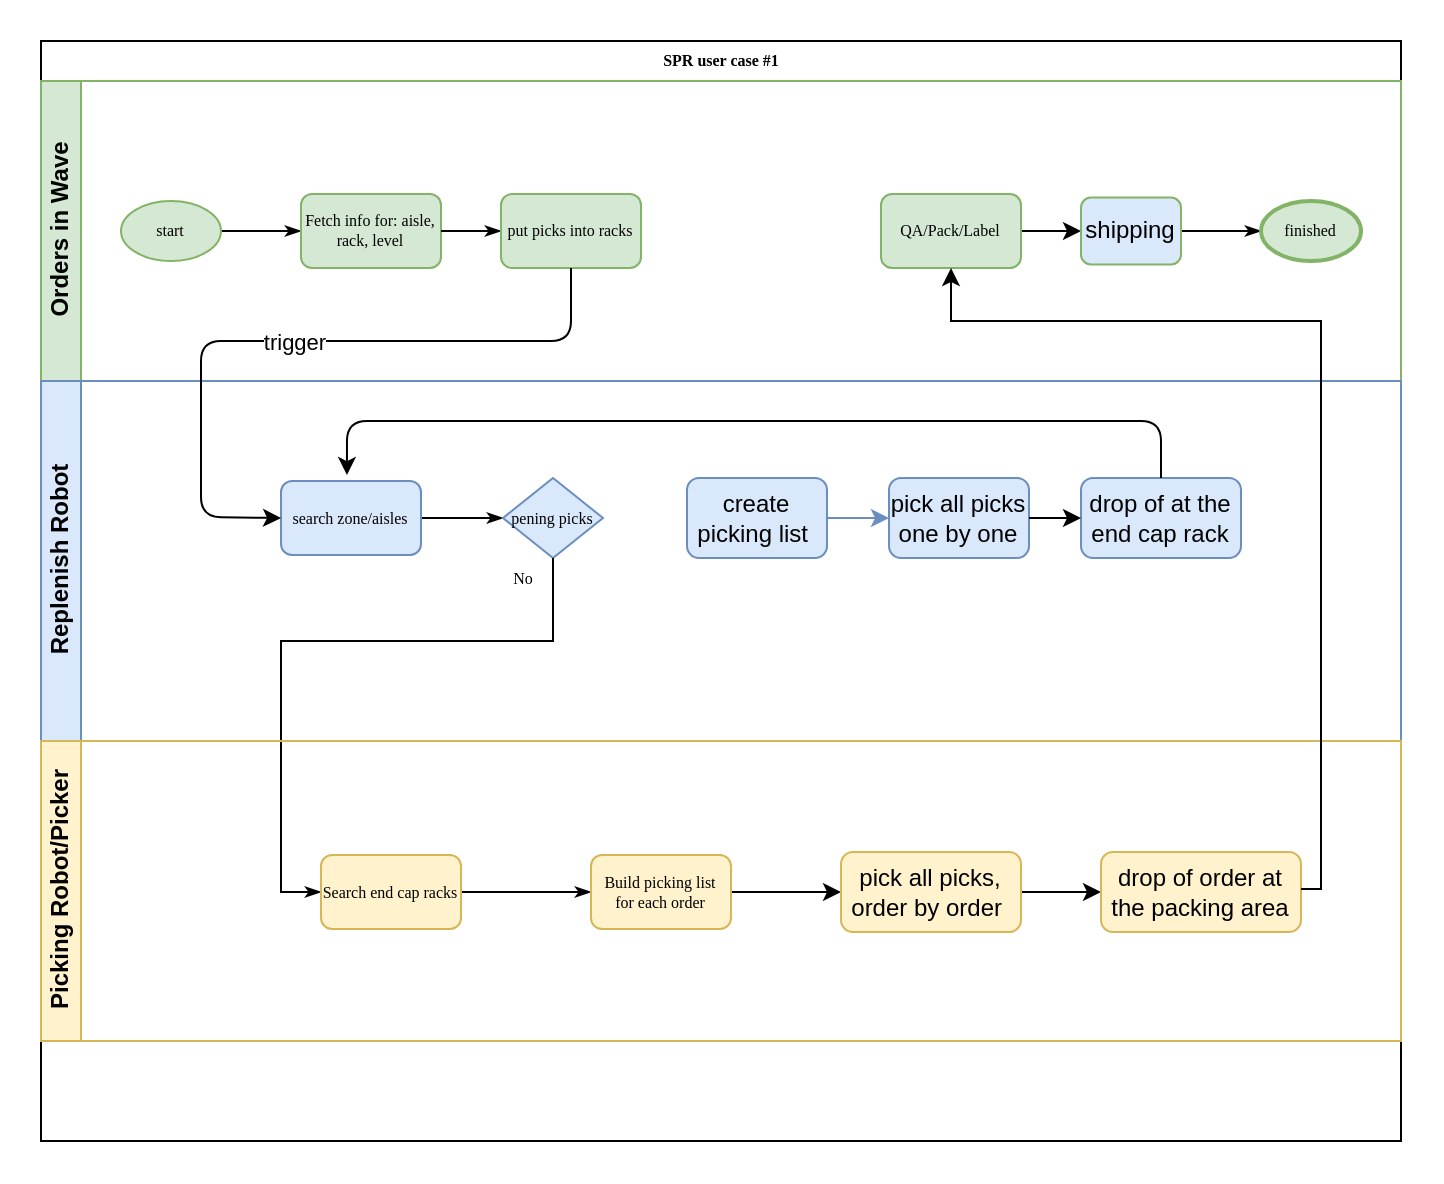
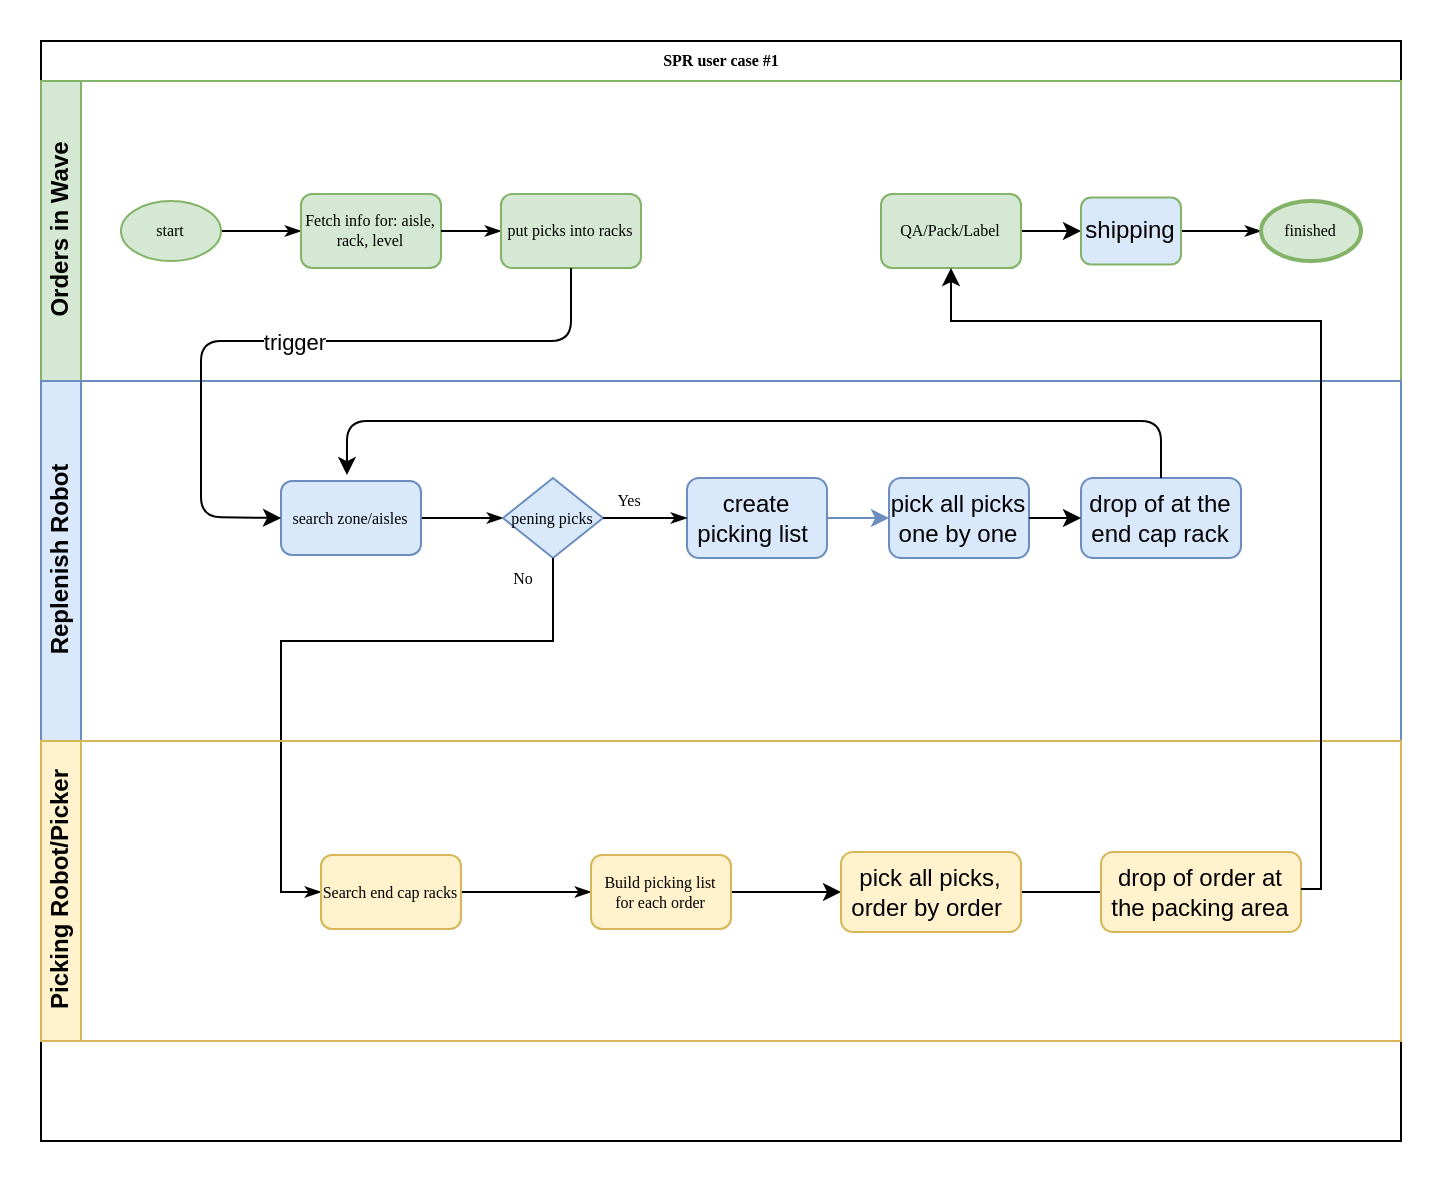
edge "pening picks" -> "create picking list": added, label "Yes"
edge "pick all picks, order by order" -> "drop of order at the packing area": arrowhead classic -> none
